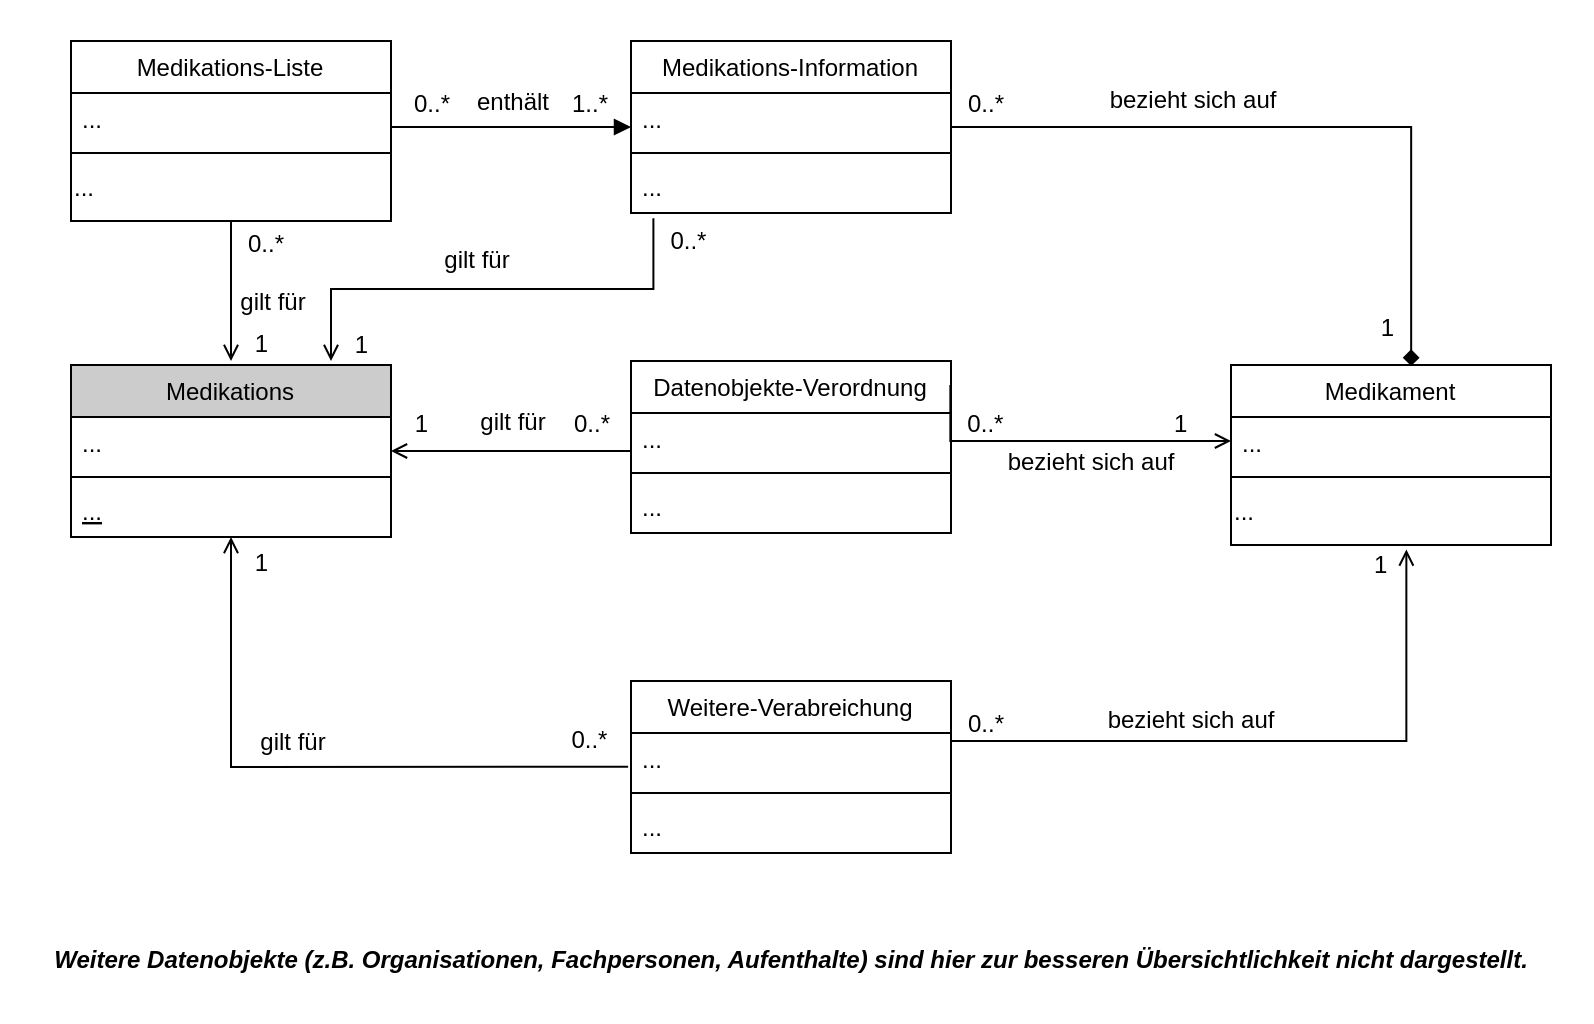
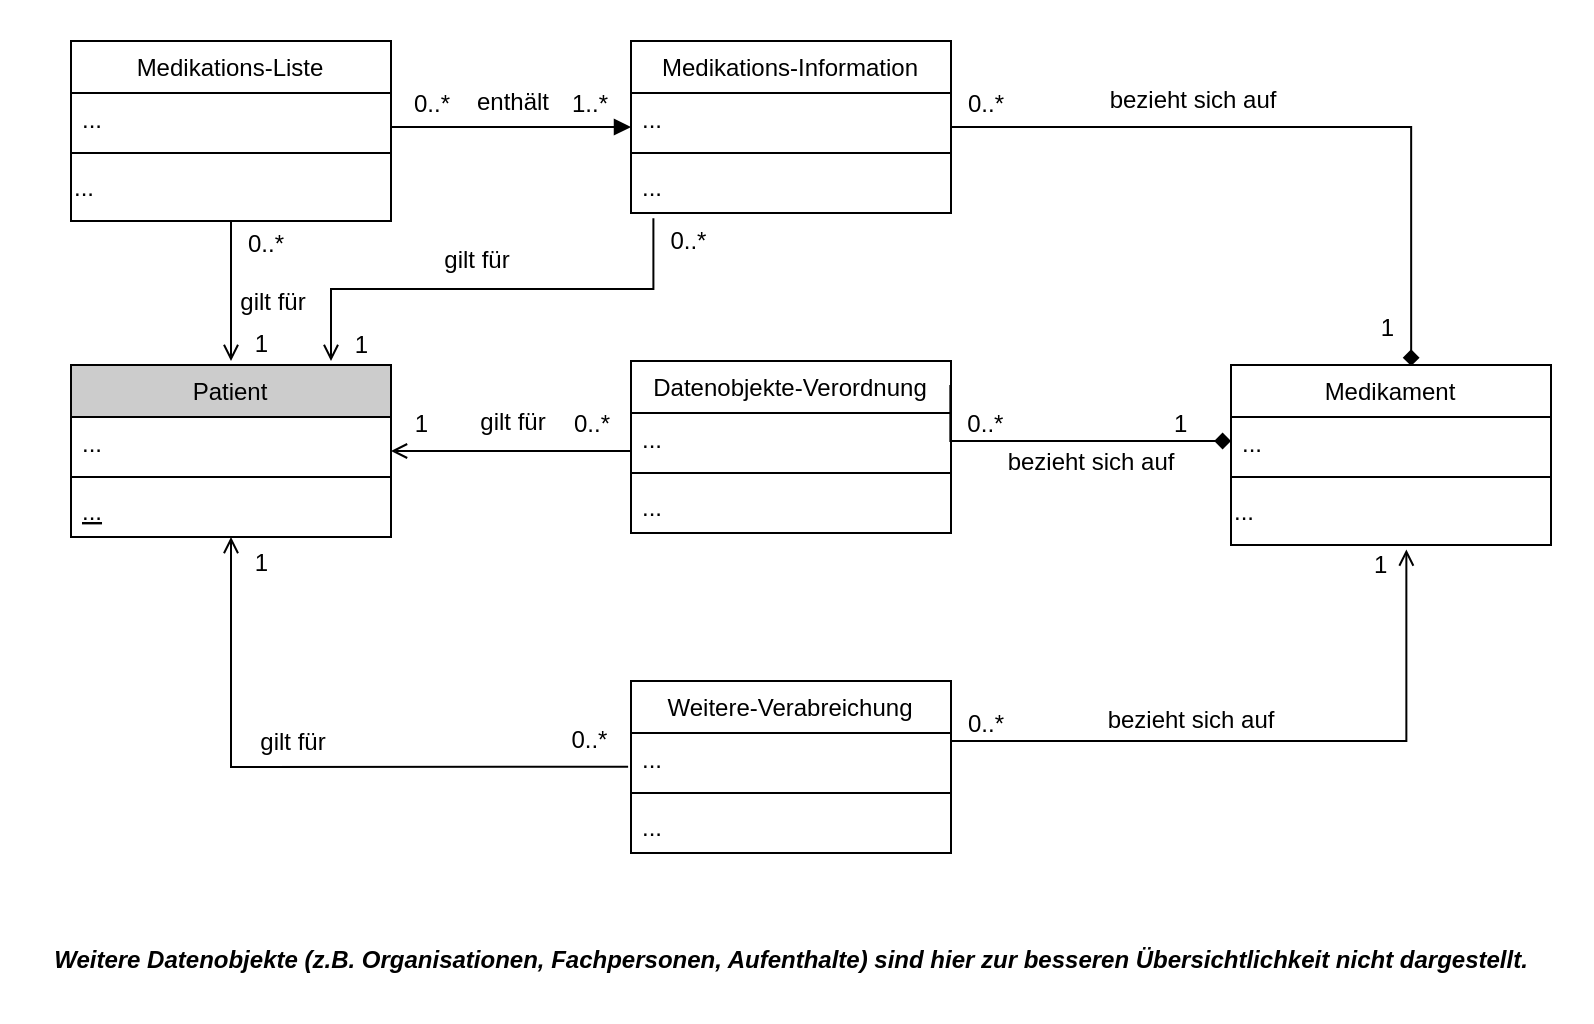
node "Medikations": label "Medikations" -> "Patient"
edge "Datenobjekte-Verordnung" -> "Medikament": arrowhead open -> diamond
